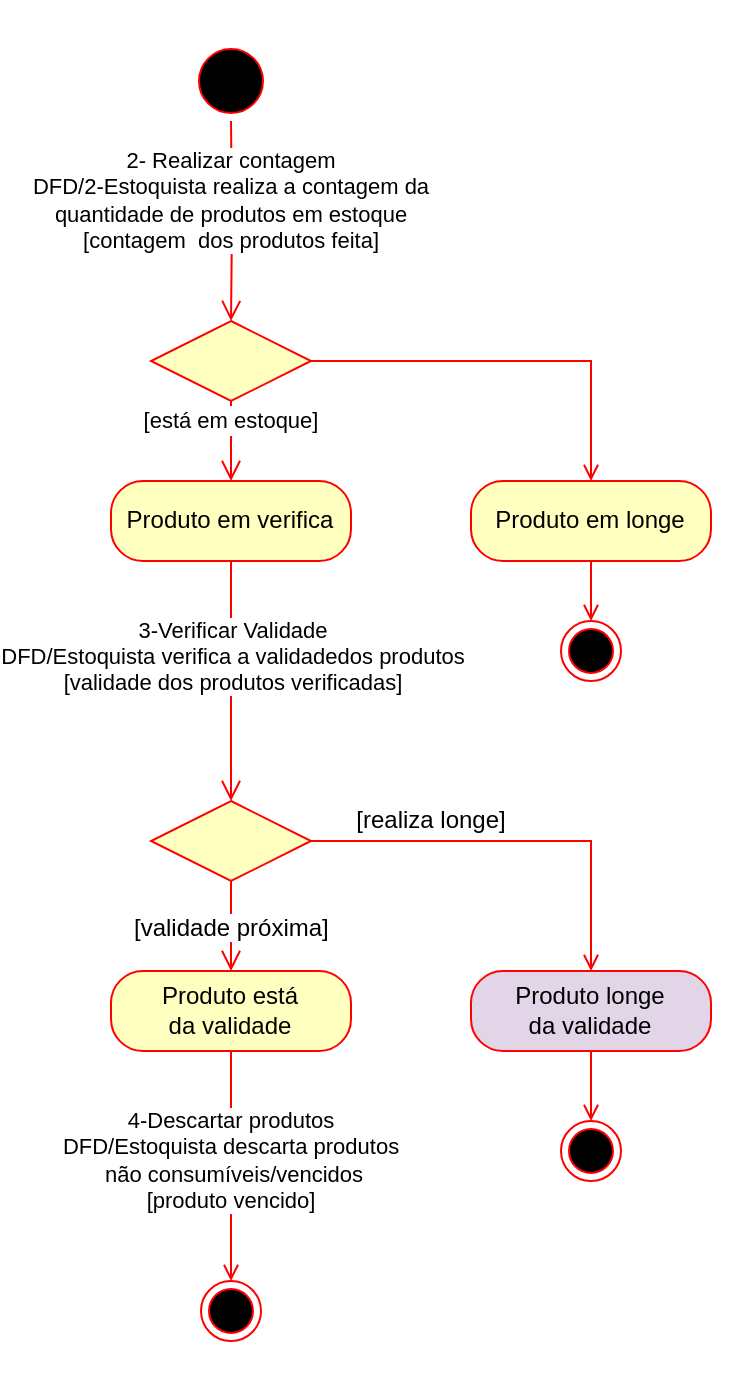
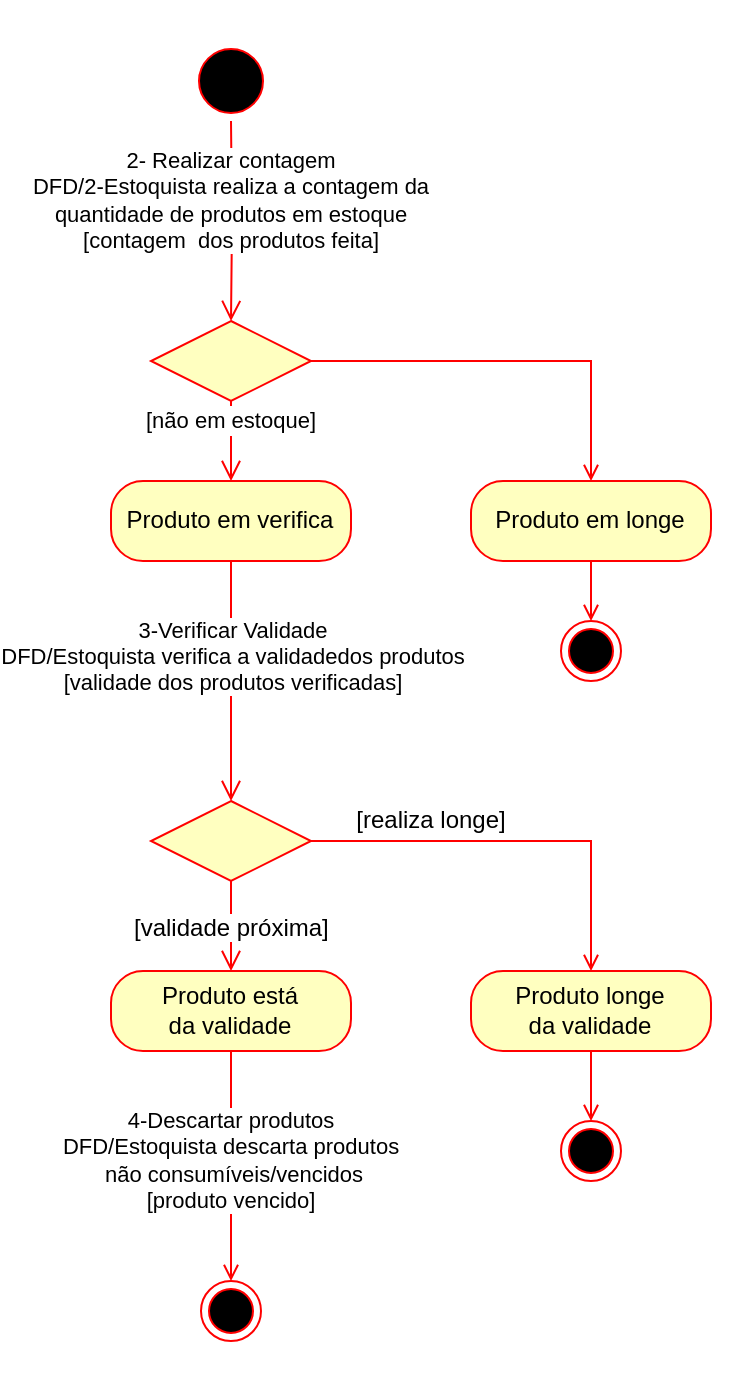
node "[está em estoque]": label "[está em estoque]" -> "[não em estoque]"
node "Produto longe da validade": fillcolor #e1d5e7 -> #ffffc0
